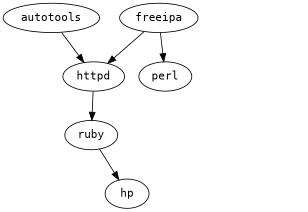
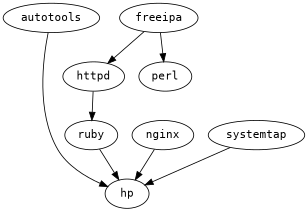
edge "autotools" -> "httpd": now "autotools" -> "hp"
node "nginx": added
node "systemtap": added
